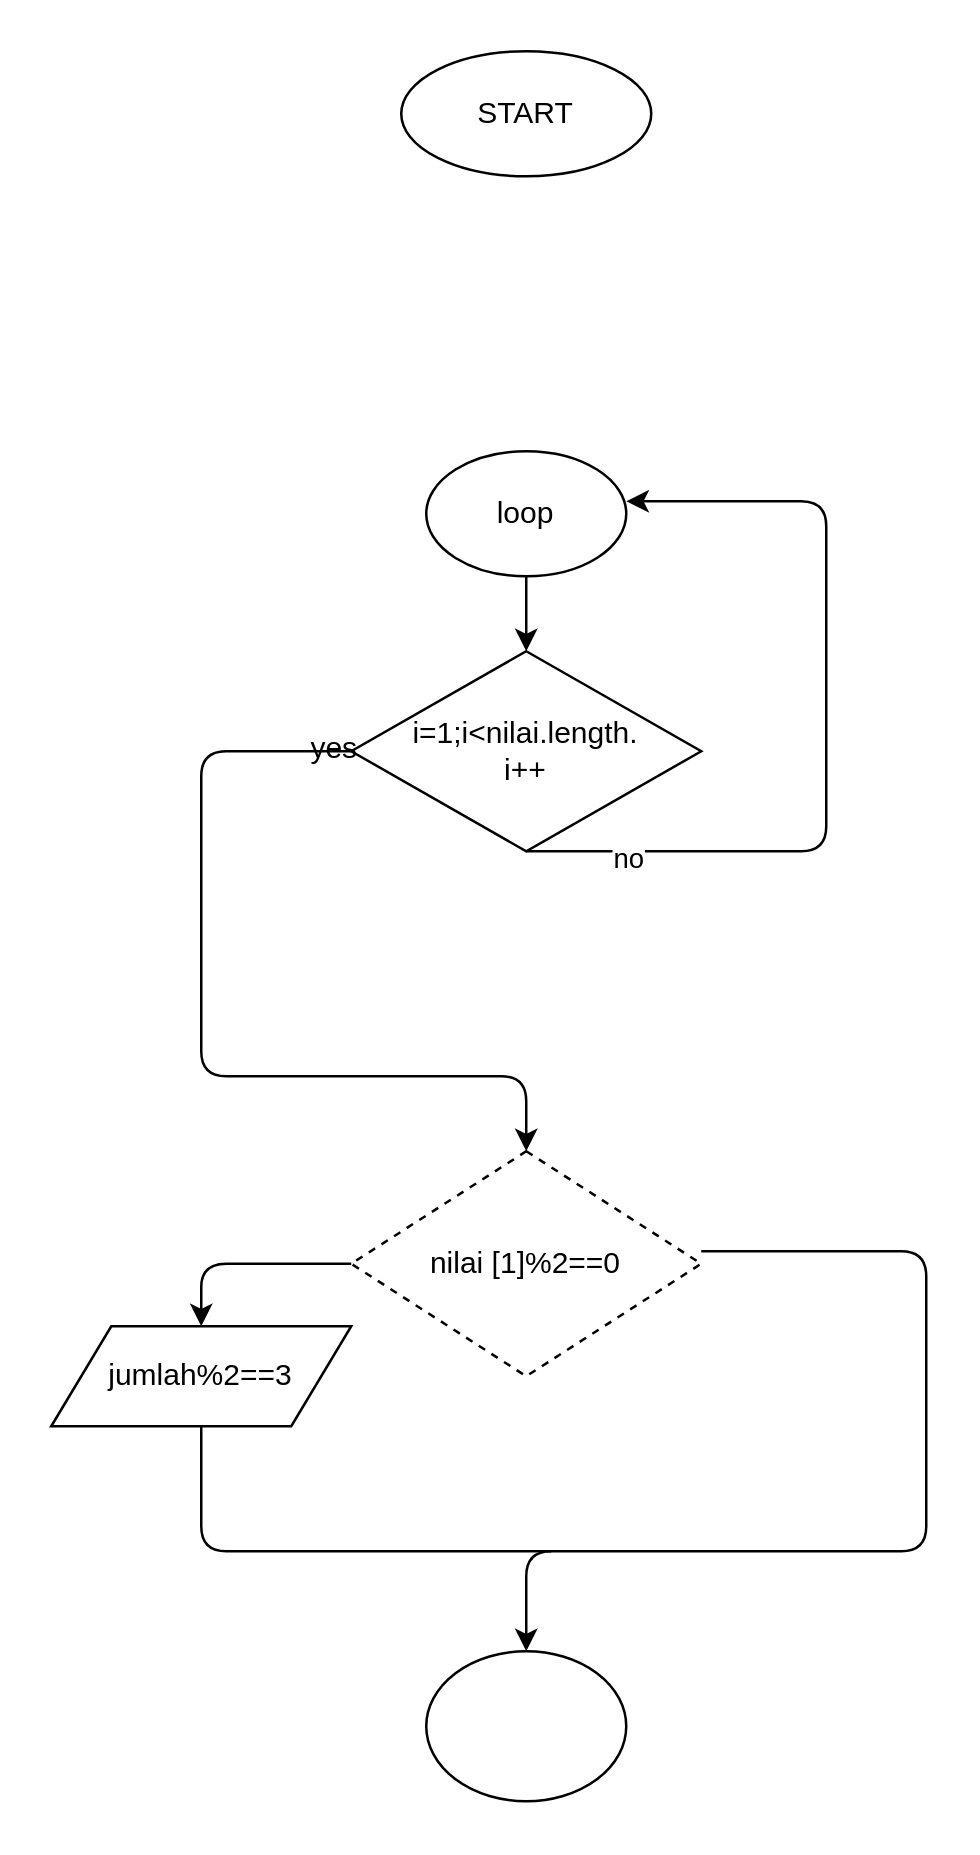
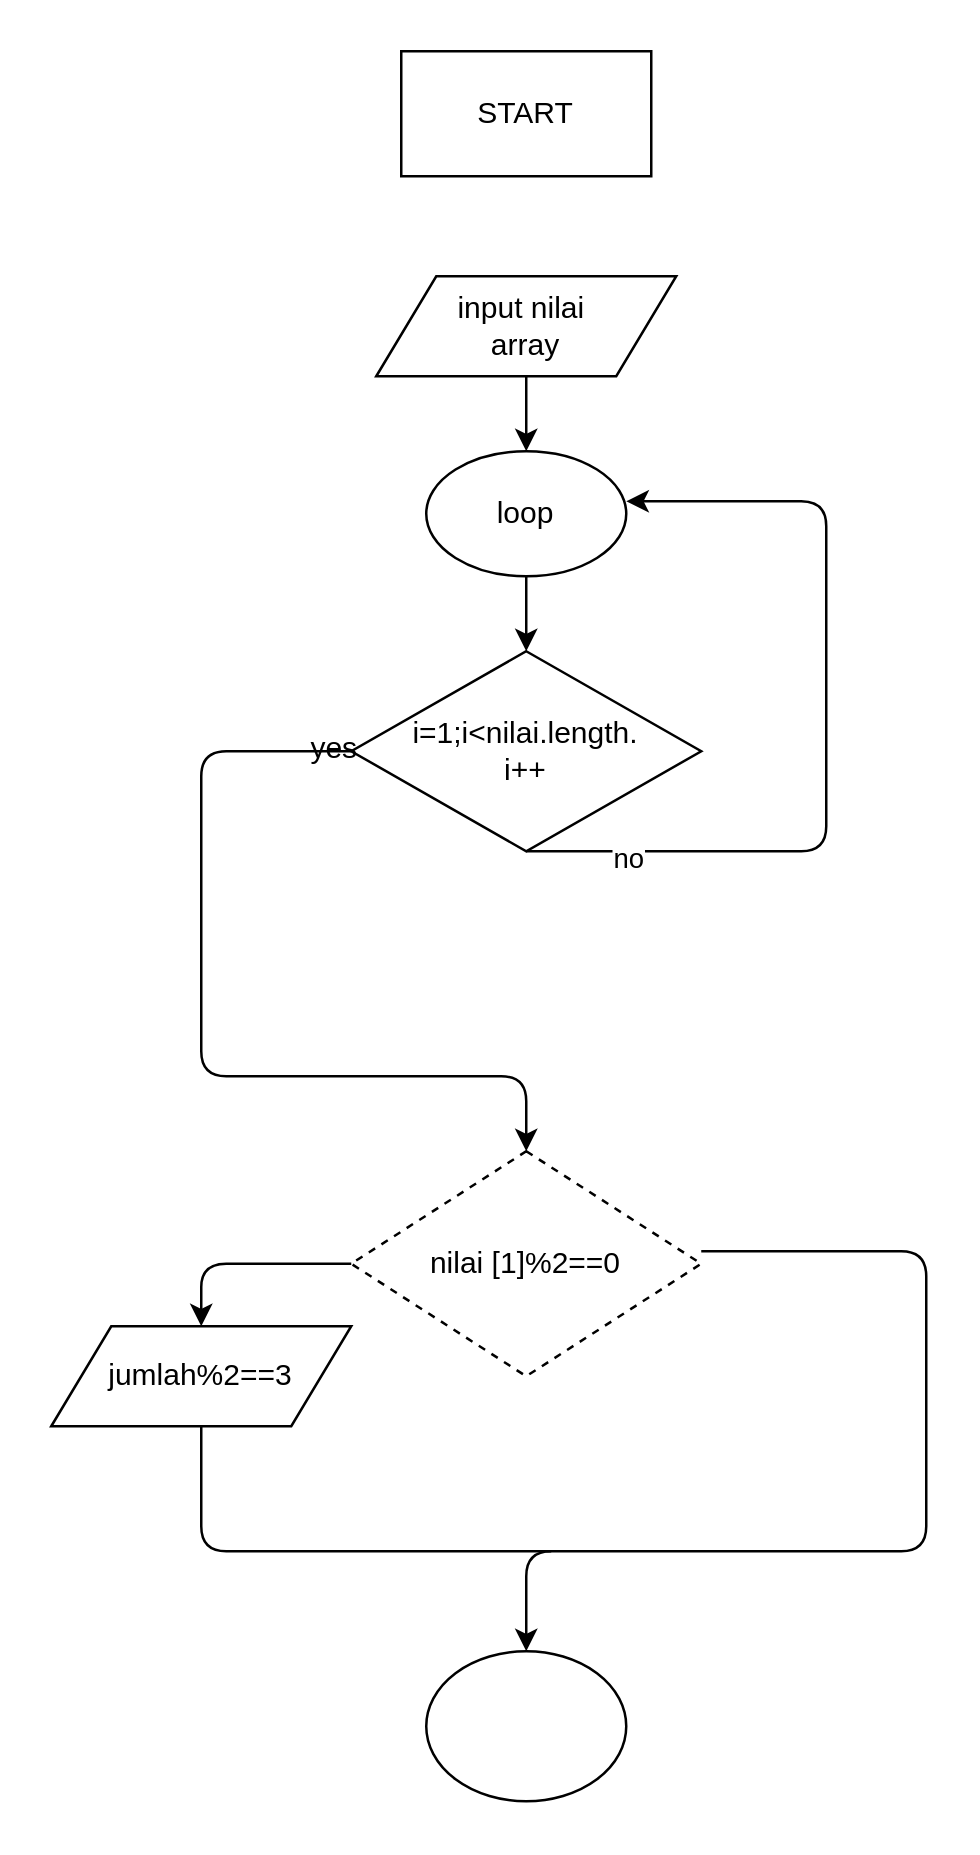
node "START": shape ellipse -> rectangle
node "input nilai array": added
edge "input nilai array" -> "loop": added
